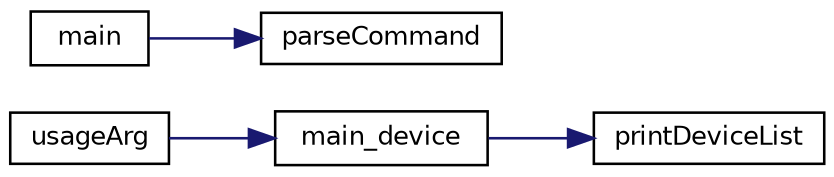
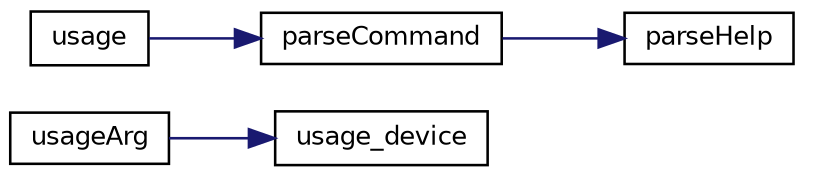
node "main": label "main" -> "usage"
node "parseHelp": added
node "main_device": label "main_device" -> "usage_device"
node "printDeviceList": removed
